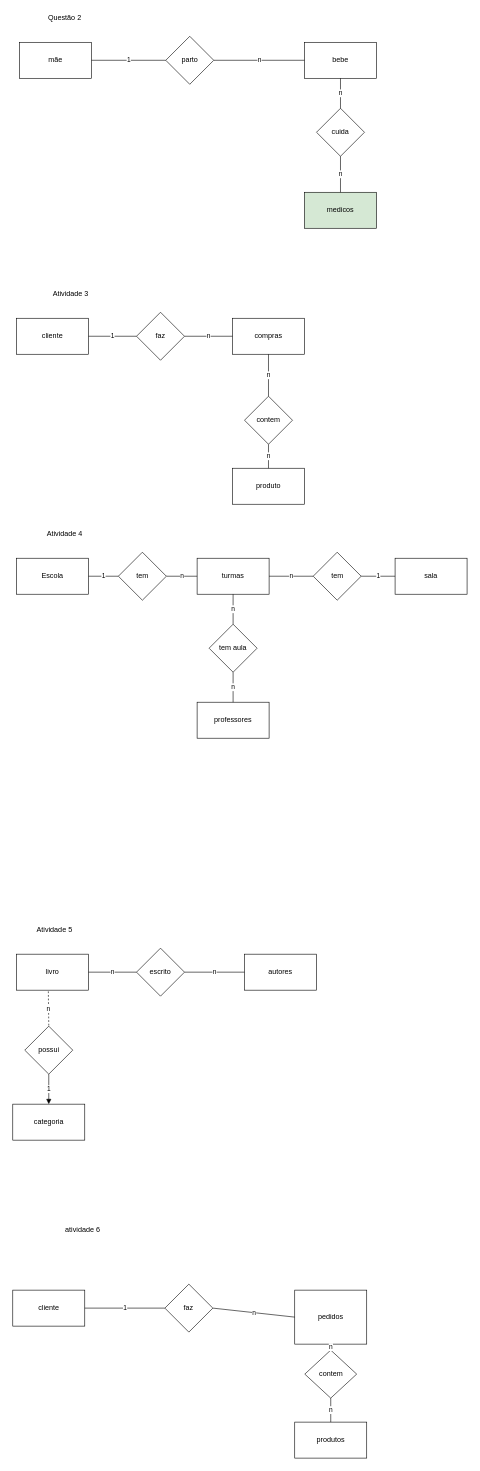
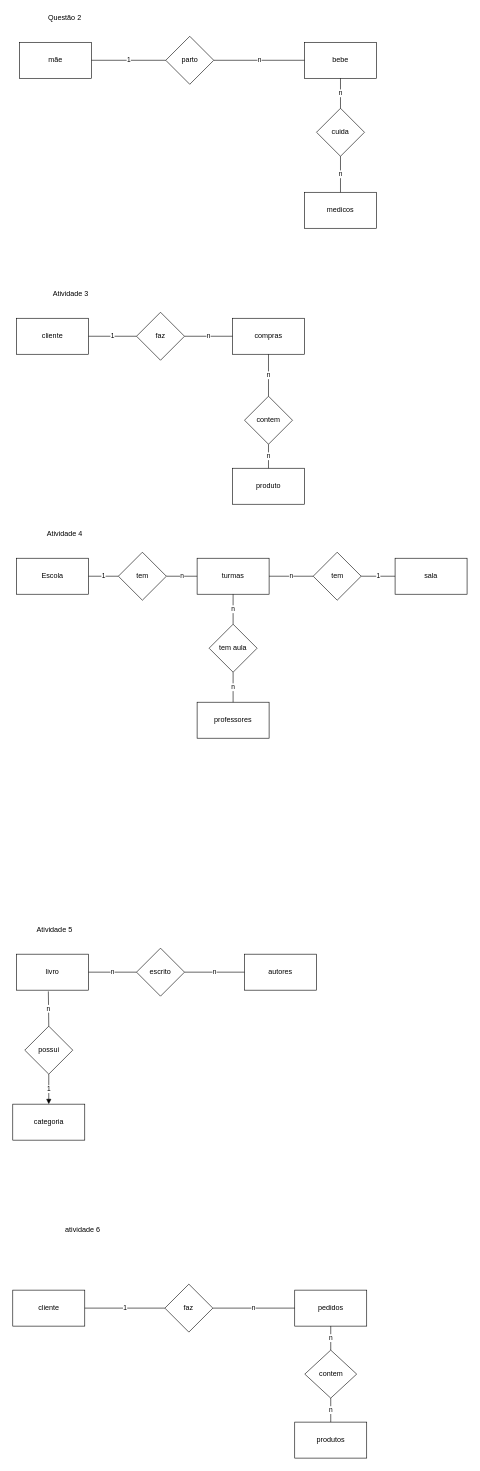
node "medicos": fillcolor #d5e8d4 -> #ffffff
edge "livro" -- "possui": style dashed -> solid
node "pedidos": size 72x54 -> 72x36
